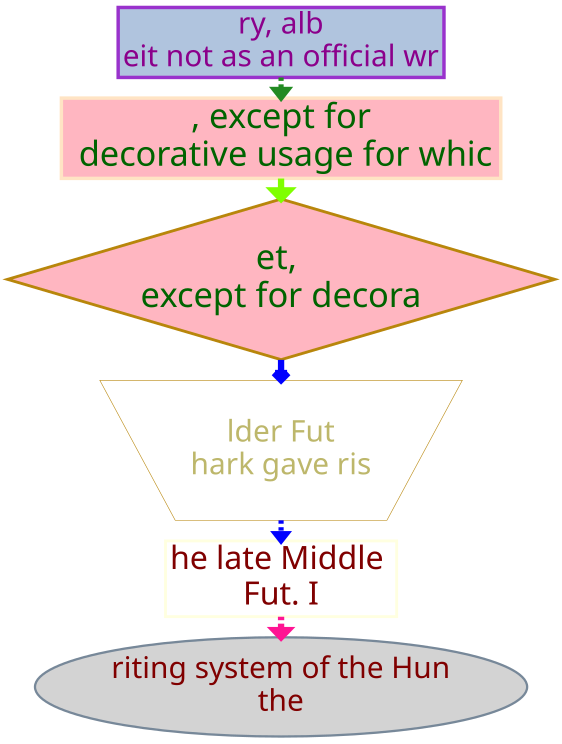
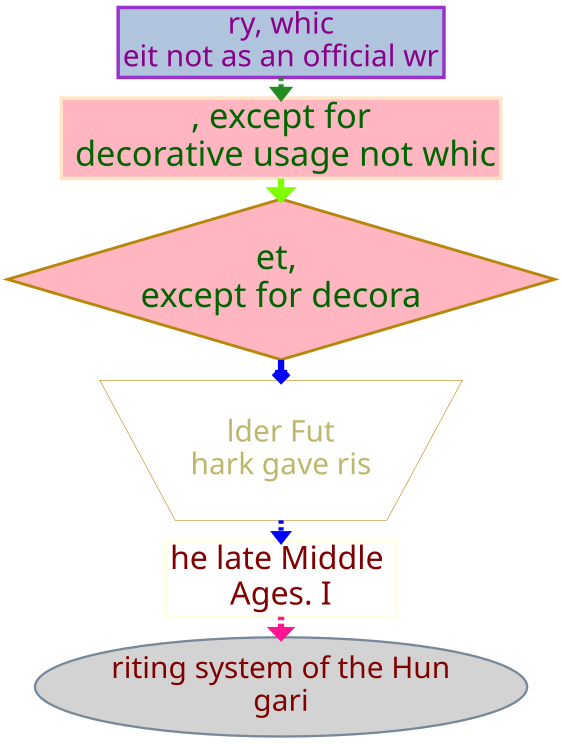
node "ry, alb eit not as an official wr": label "ry, alb eit not as an official wr" -> "ry, whic eit not as an official wr"
node ", except for decorative usage for whic": label ", except for decorative usage for whic" -> ", except for decorative usage not whic"
node "he late Middle Fut. I": label "he late Middle Fut. I" -> "he late Middle Ages. I"
node "riting system of the Hun the": label "riting system of the Hun the" -> "riting system of the Hun gari"
